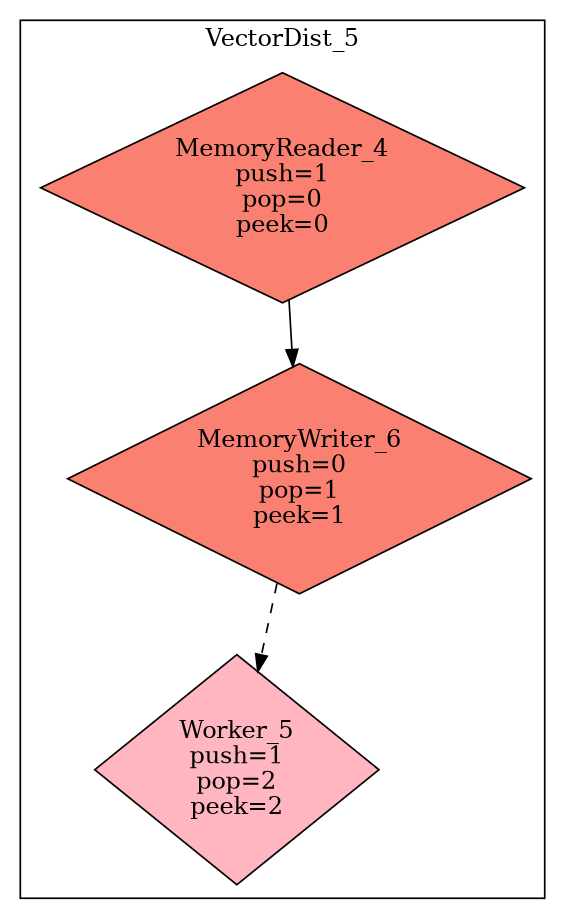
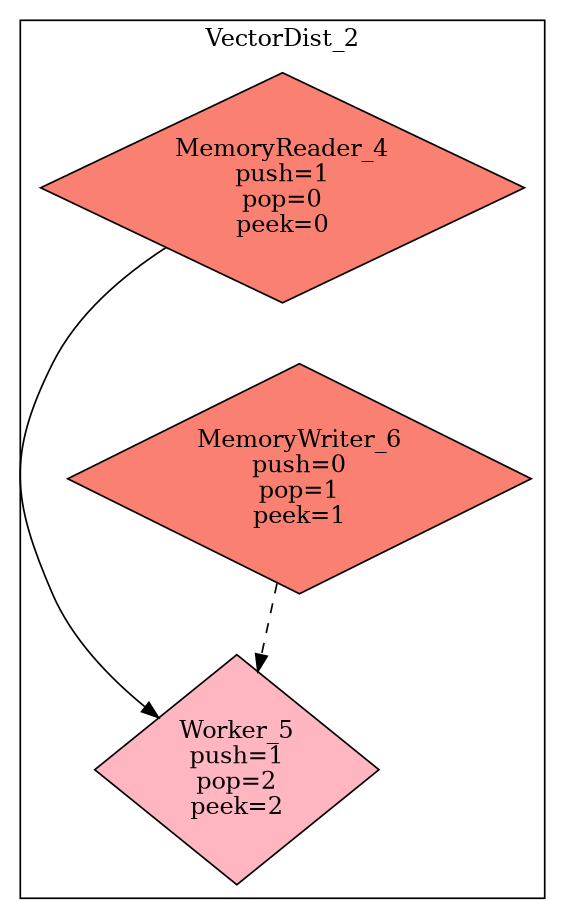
cluster "VectorDist_5": label "VectorDist_5" -> "VectorDist_2"
edge "MemoryReader_4 push=1 pop=0 peek=0" -> "MemoryWriter_6 push=0 pop=1 peek=1": now "MemoryReader_4 push=1 pop=0 peek=0" -> "Worker_5 push=1 pop=2 peek=2"
